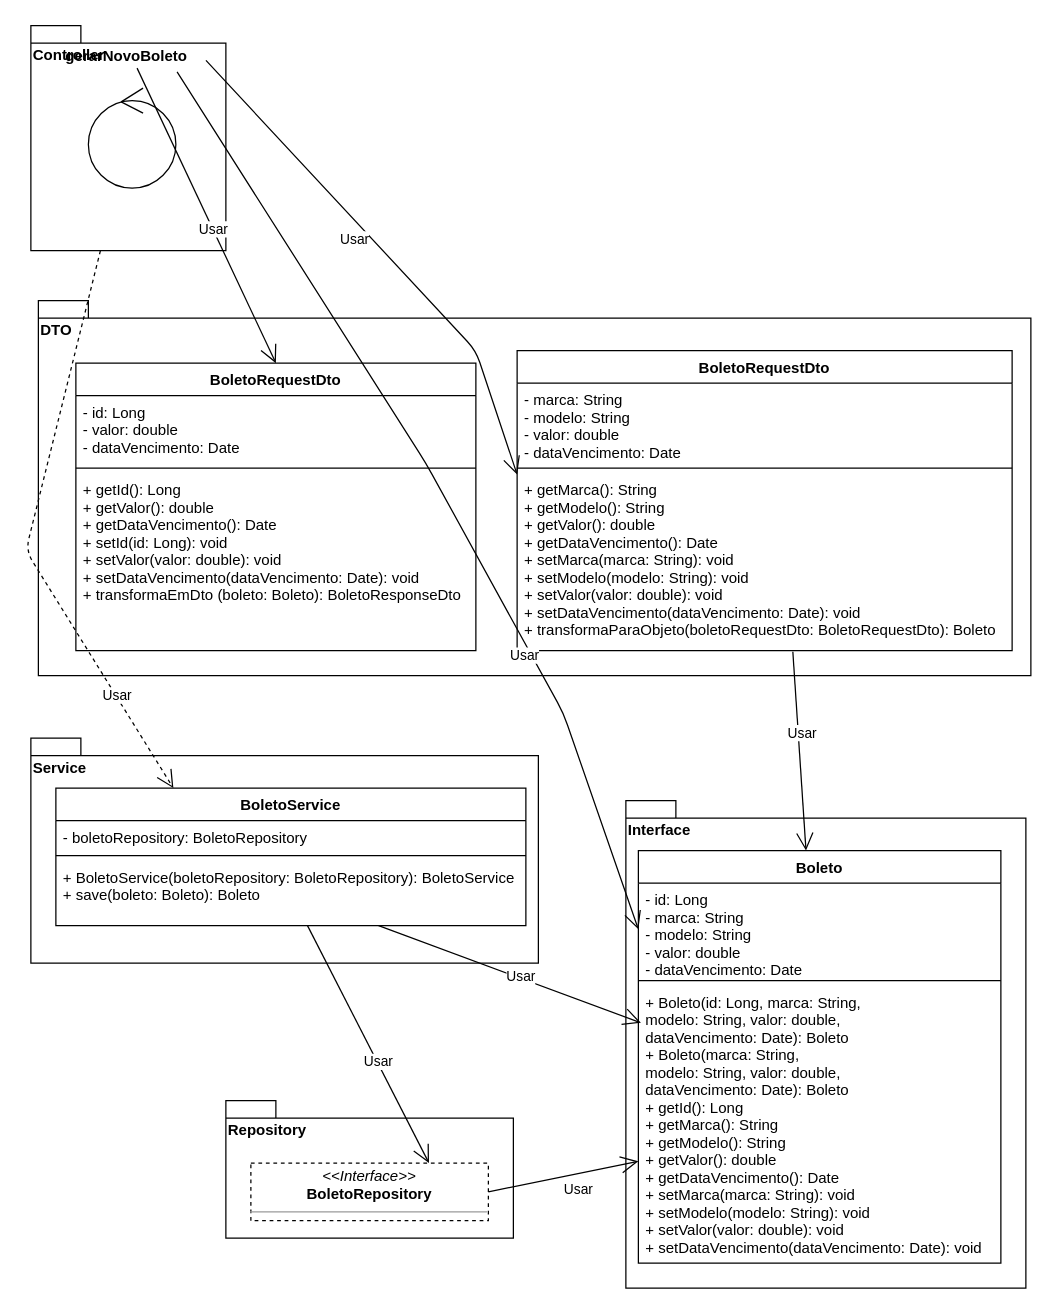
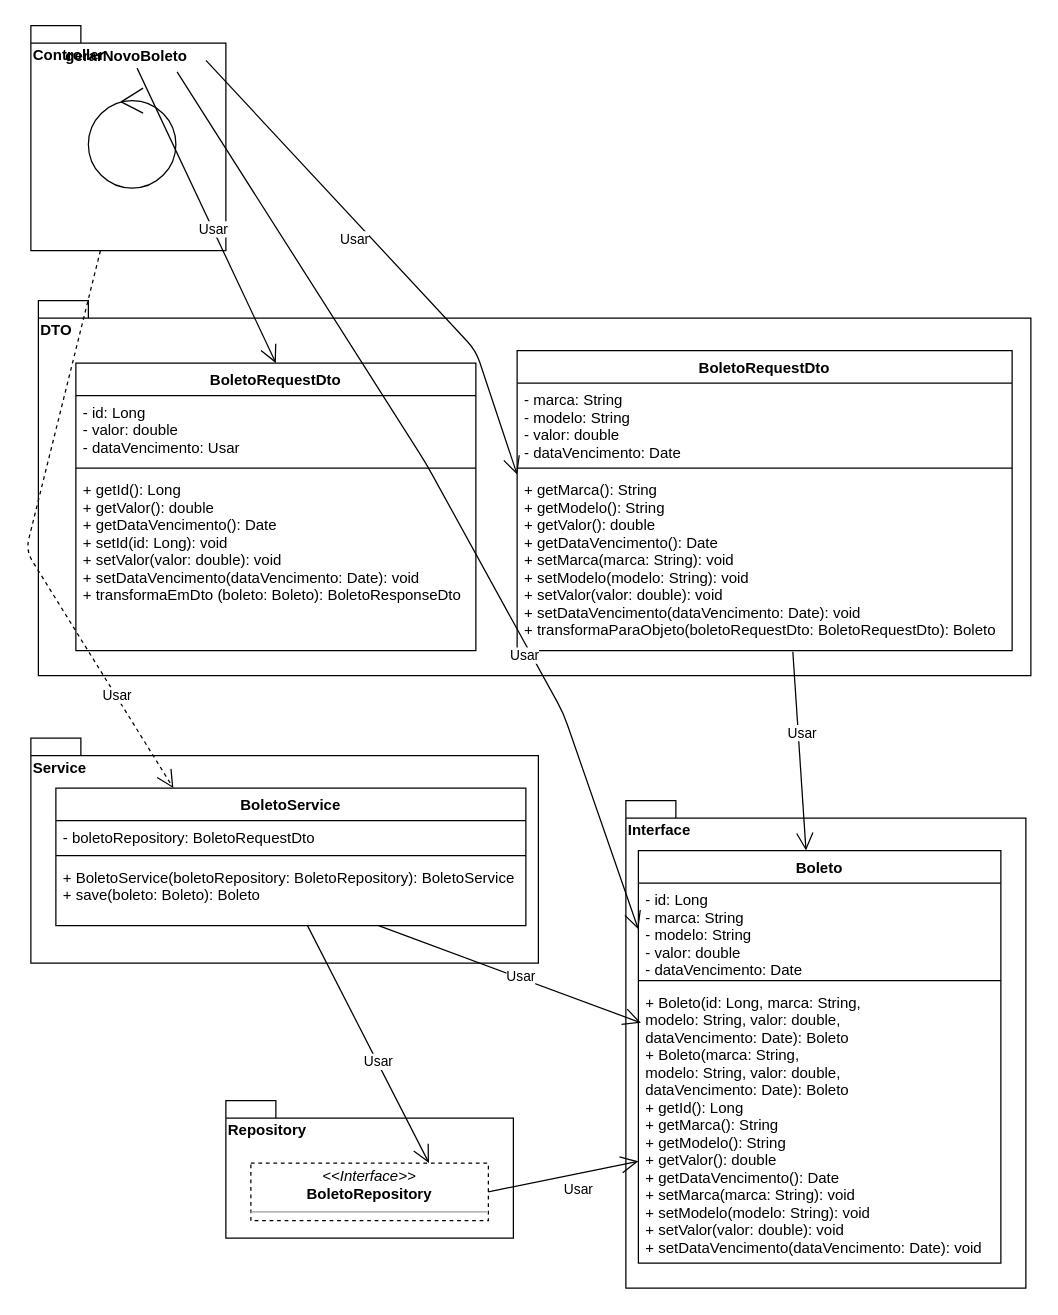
node "- id: Long - valor: double - dataVencimento: Date": label "- id: Long - valor: double - dataVencimento: Date" -> "- id: Long - valor: double - dataVencimento: Usar"
node "- boletoRepository: BoletoRepository": label "- boletoRepository: BoletoRepository" -> "- boletoRepository: BoletoRequestDto"
